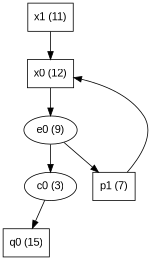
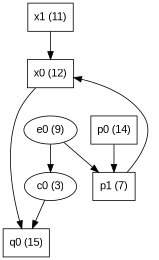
edge "x0 (12)" -> "e0 (9)": now "x0 (12)" -> "q0 (15)"
node "p0 (14)": added
